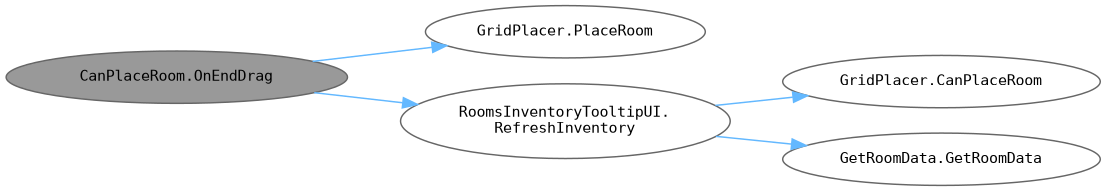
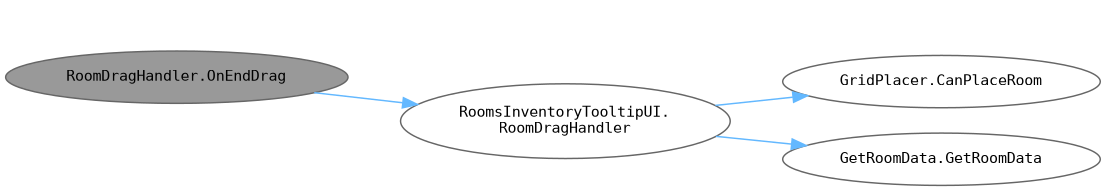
node "GridPlacer.PlaceRoom": removed
node "CanPlaceRoom.OnEndDrag": label "CanPlaceRoom.OnEndDrag" -> "RoomDragHandler.OnEndDrag"
node "RoomsInventoryTooltipUI. RefreshInventory": label "RoomsInventoryTooltipUI. RefreshInventory" -> "RoomsInventoryTooltipUI. RoomDragHandler"
